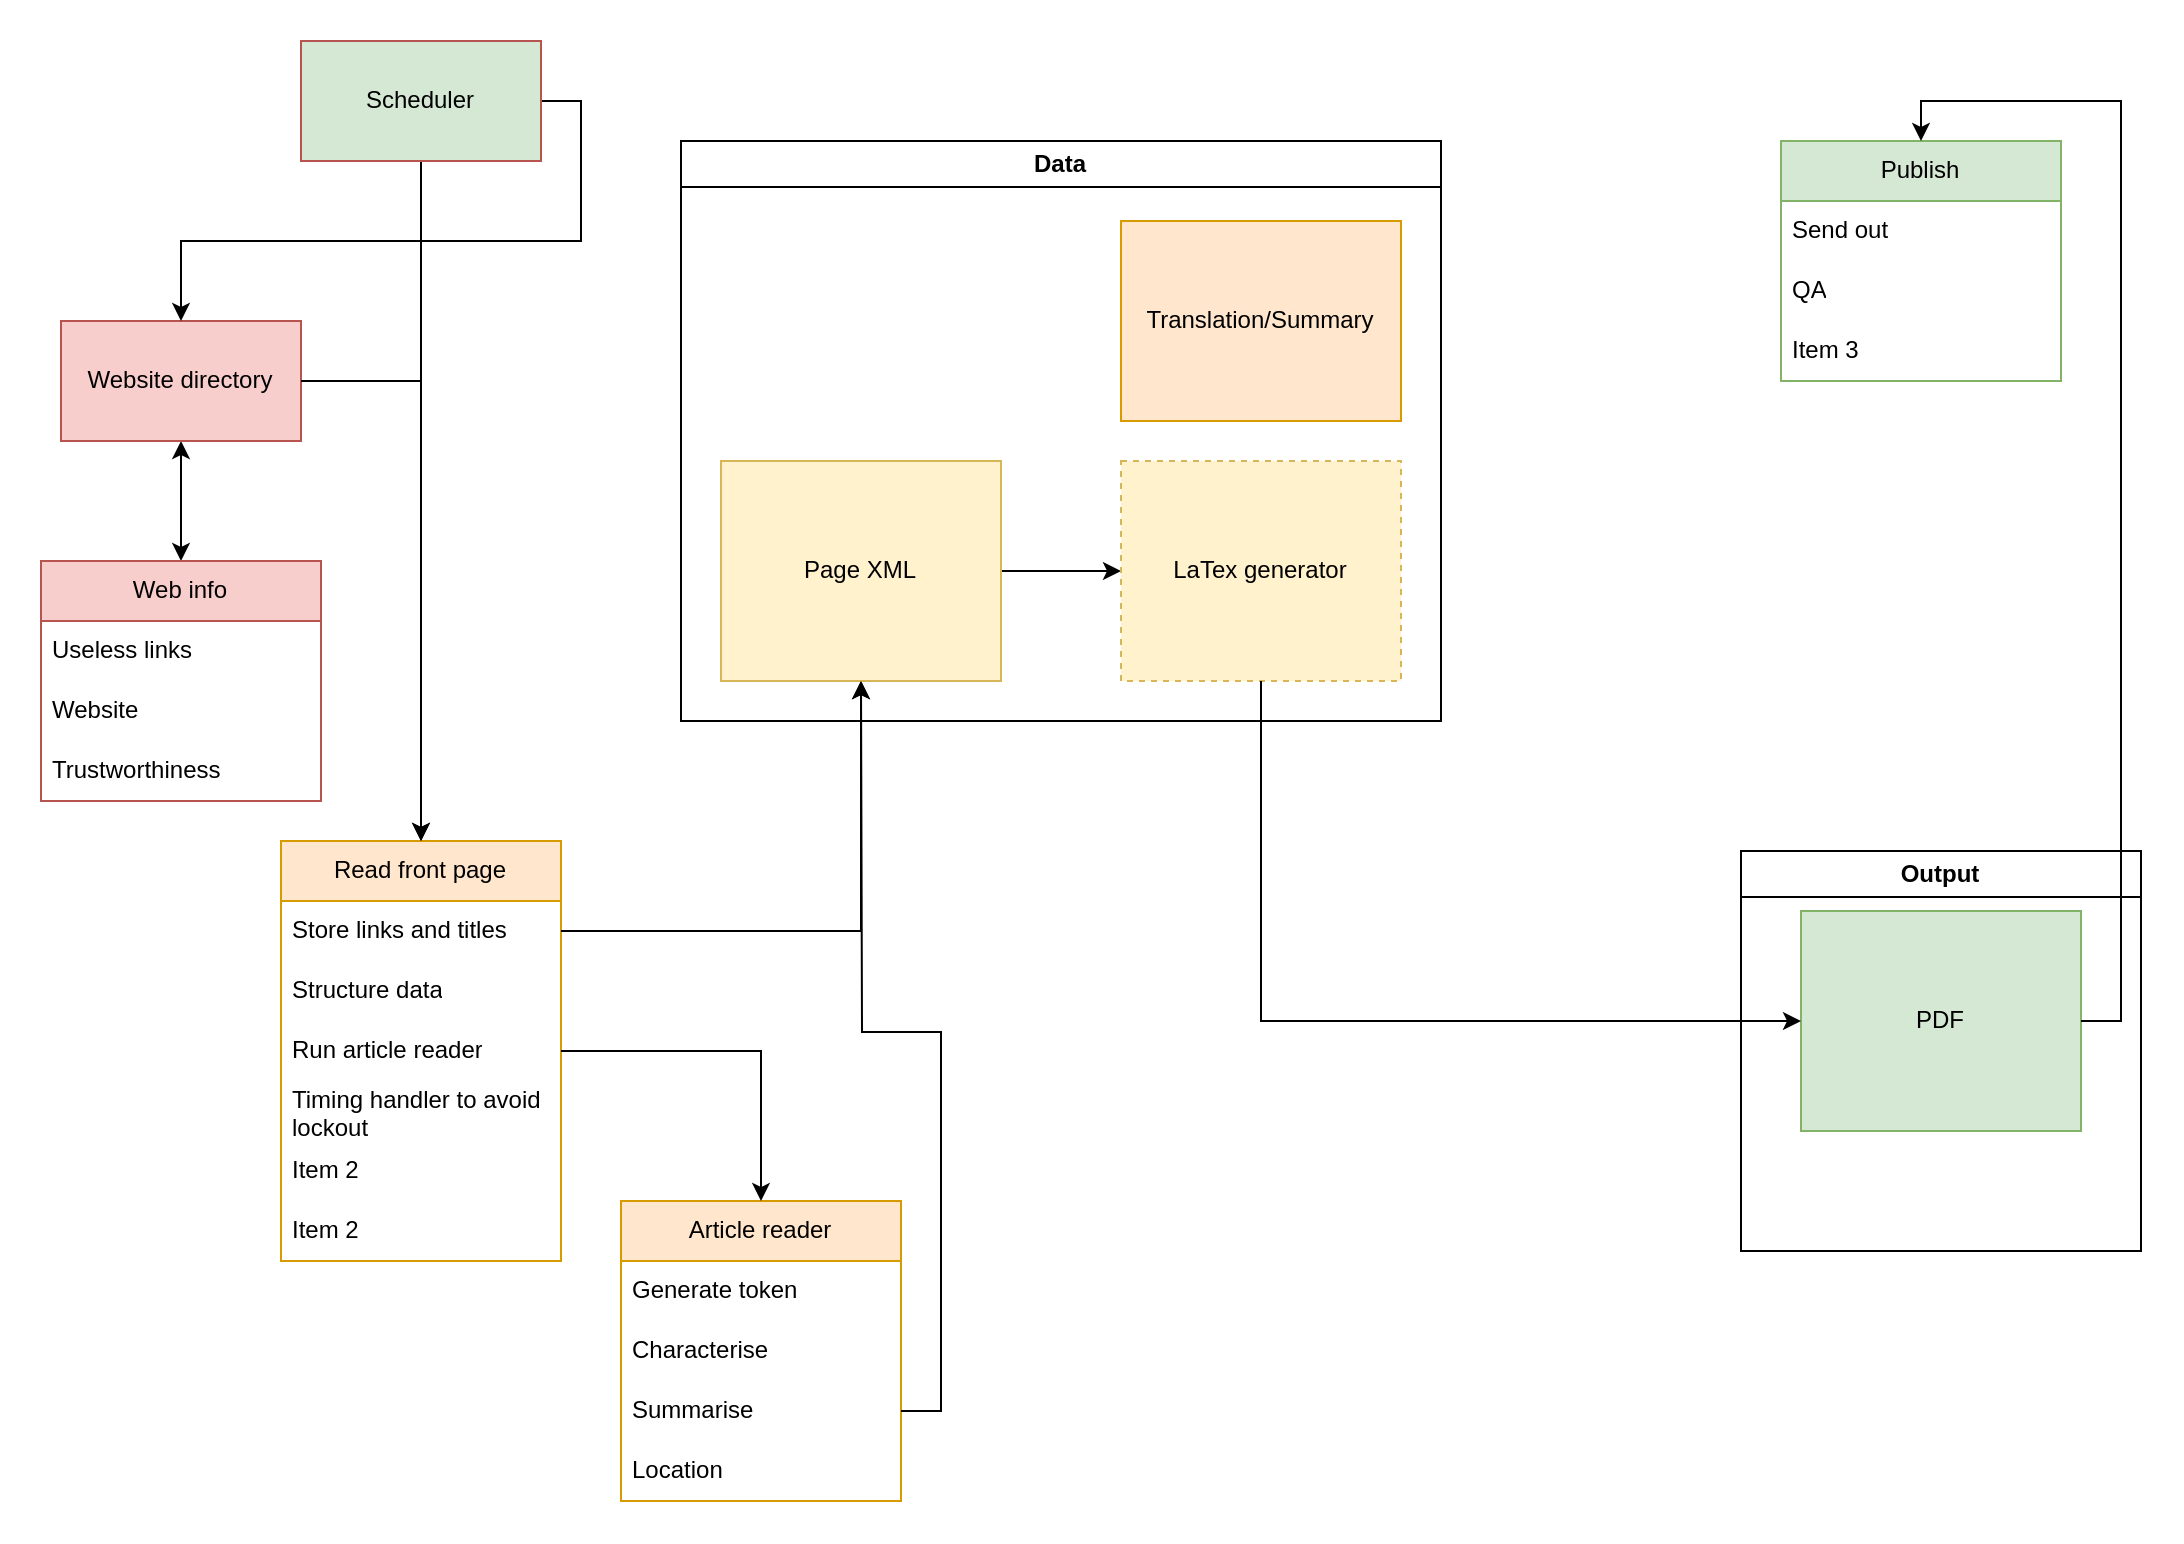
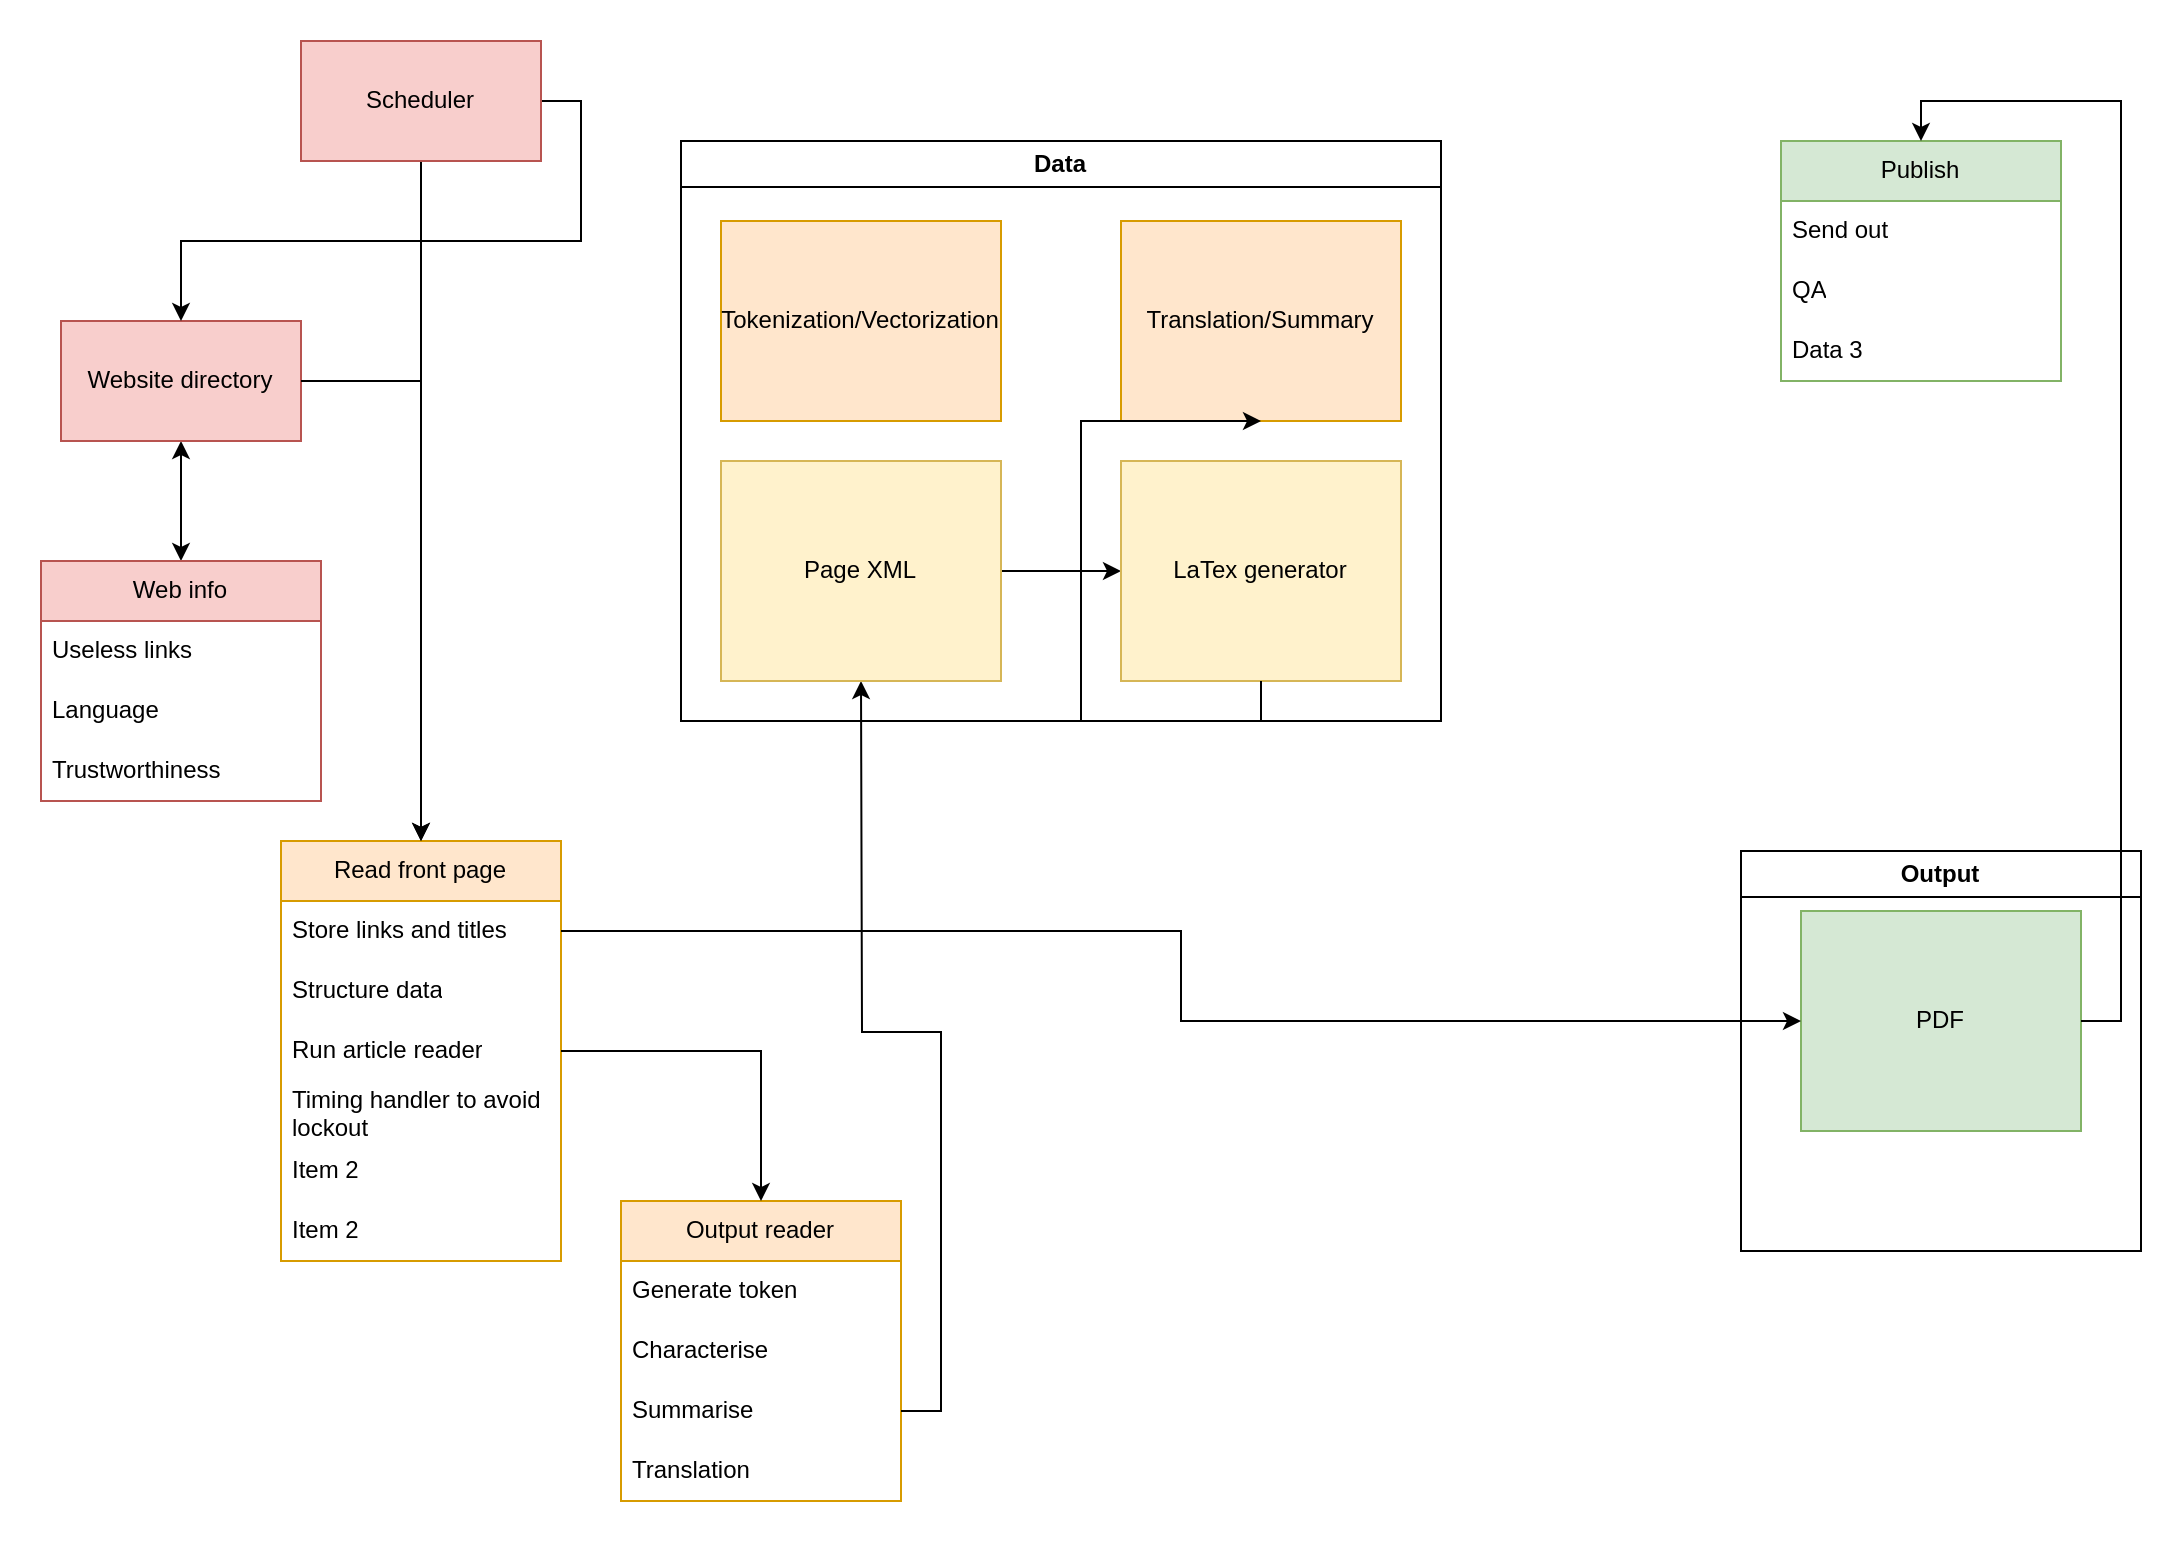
node "Scheduler": fillcolor #d5e8d4 -> #f8cecc
node "Tokenization/Vectorization": added
node "Item 3": label "Item 3" -> "Data 3"
node "LaTex generator": style dashed -> solid
node "Website": label "Website" -> "Language"
edge "LaTex generator" -> "PDF": now "LaTex generator" -> "Translation/Summary"
edge "Store links and titles" -> "Page XML": now "Store links and titles" -> "PDF"
node "Article reader": label "Article reader" -> "Output reader"
node "Location": label "Location" -> "Translation"
